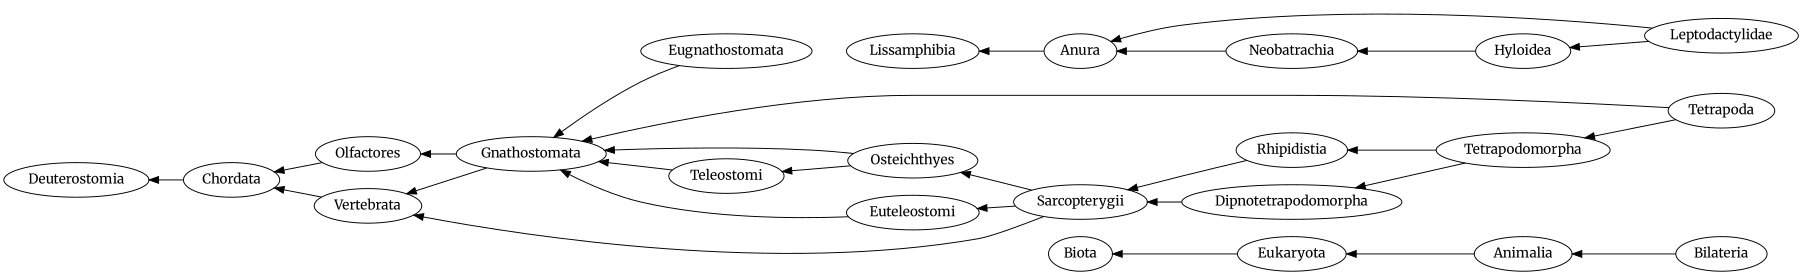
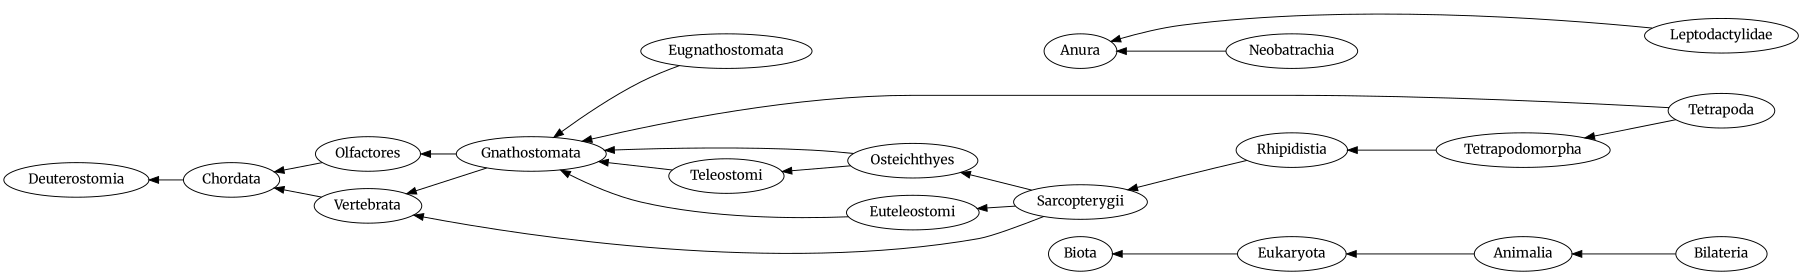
node "Lissamphibia": removed
node "Hyloidea": removed
node "Dipnotetrapodomorpha": removed
